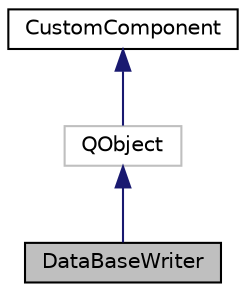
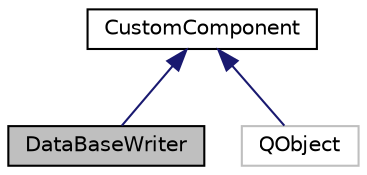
edge "DataBaseWriter" -> "QObject": now "DataBaseWriter" -> "CustomComponent"
